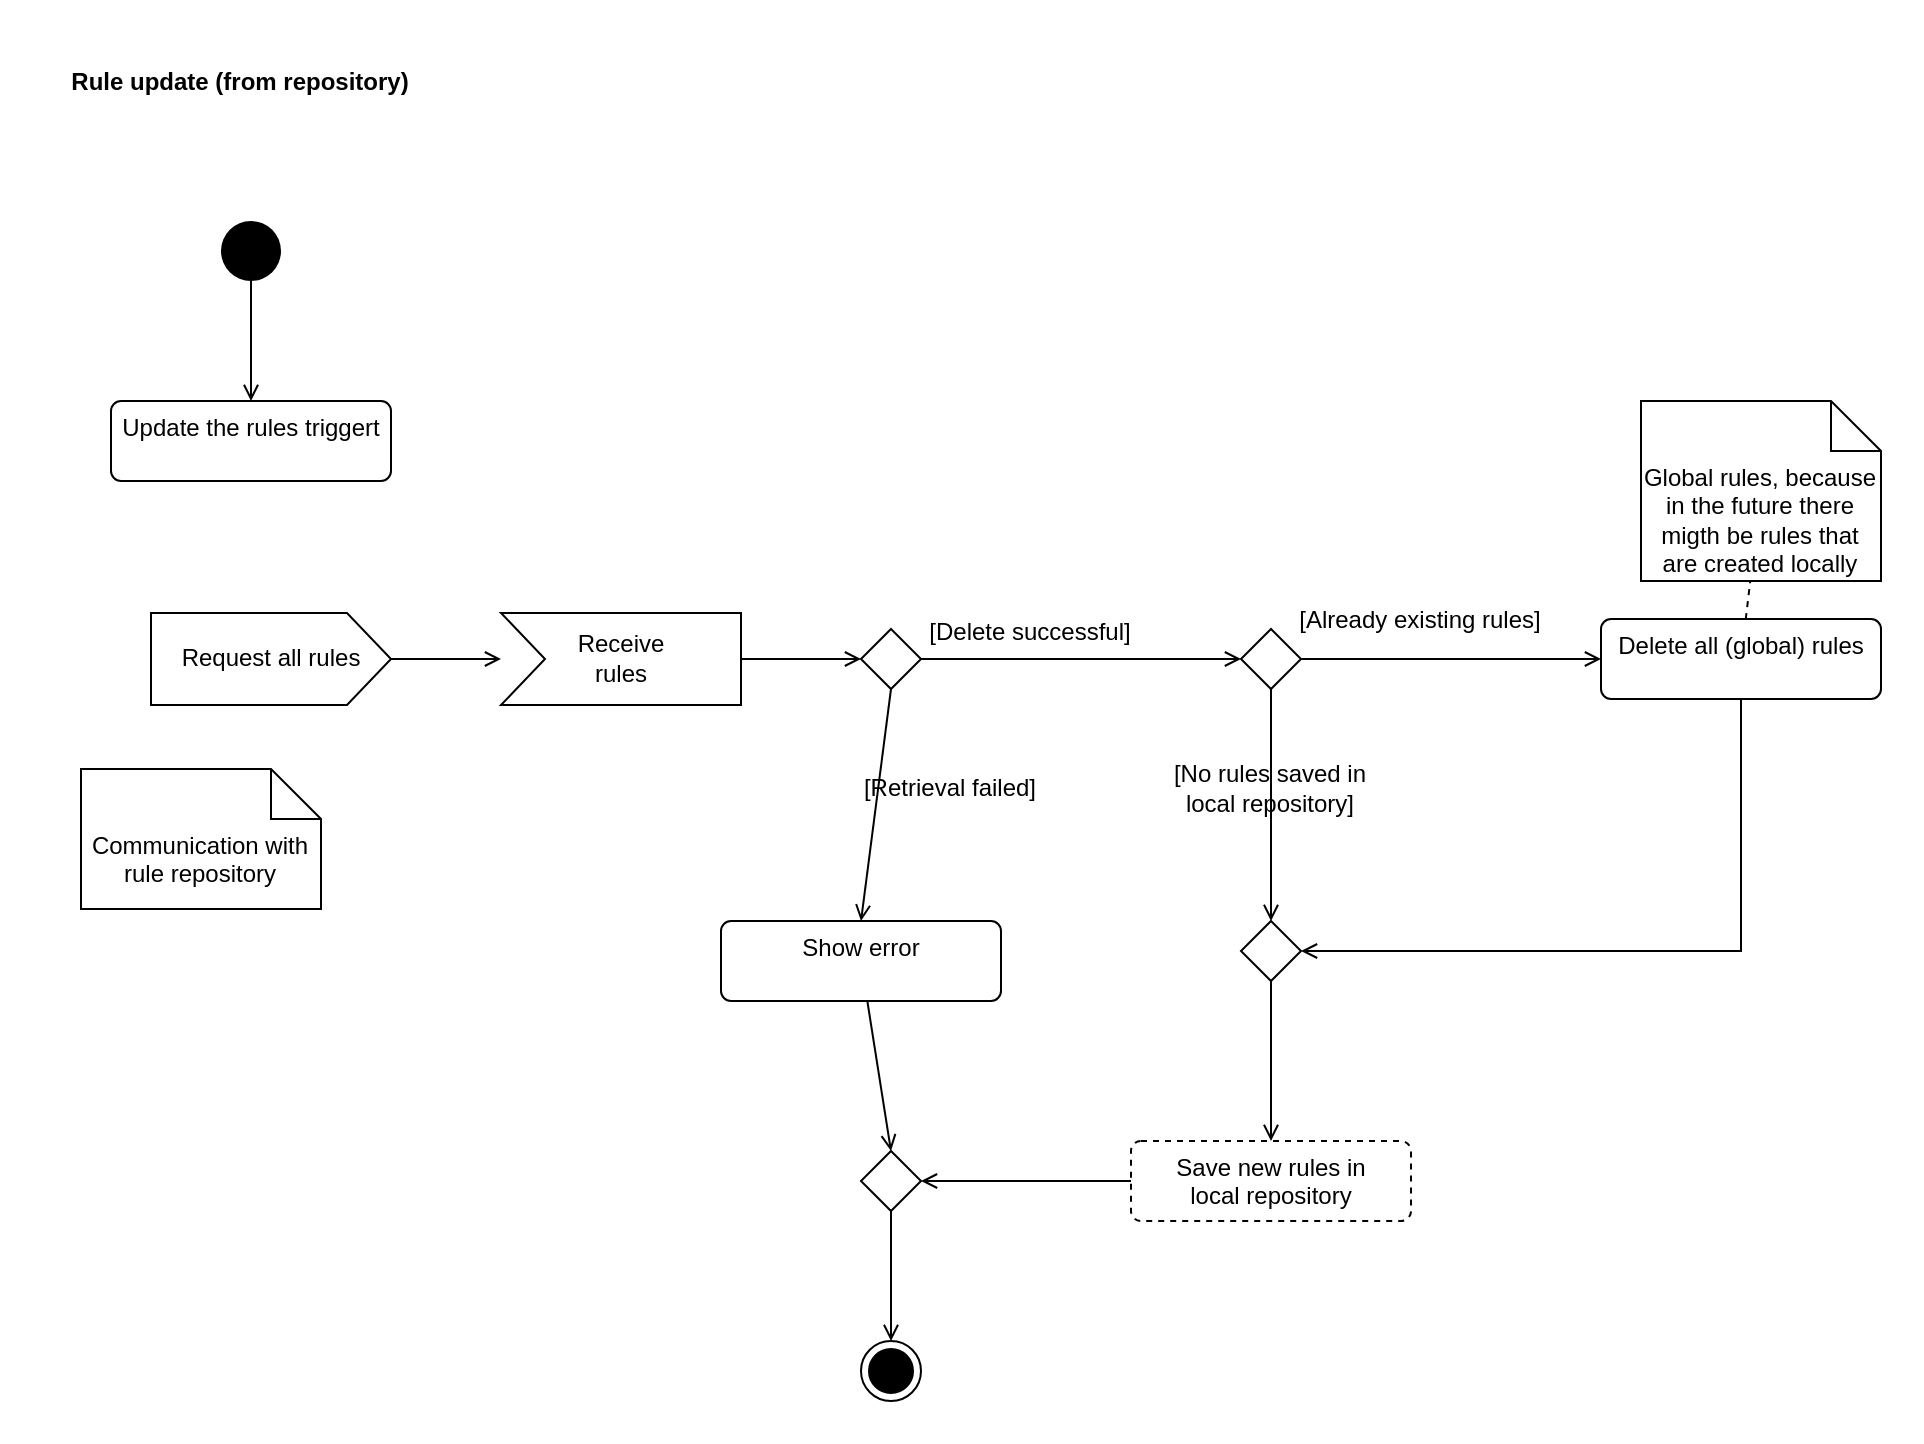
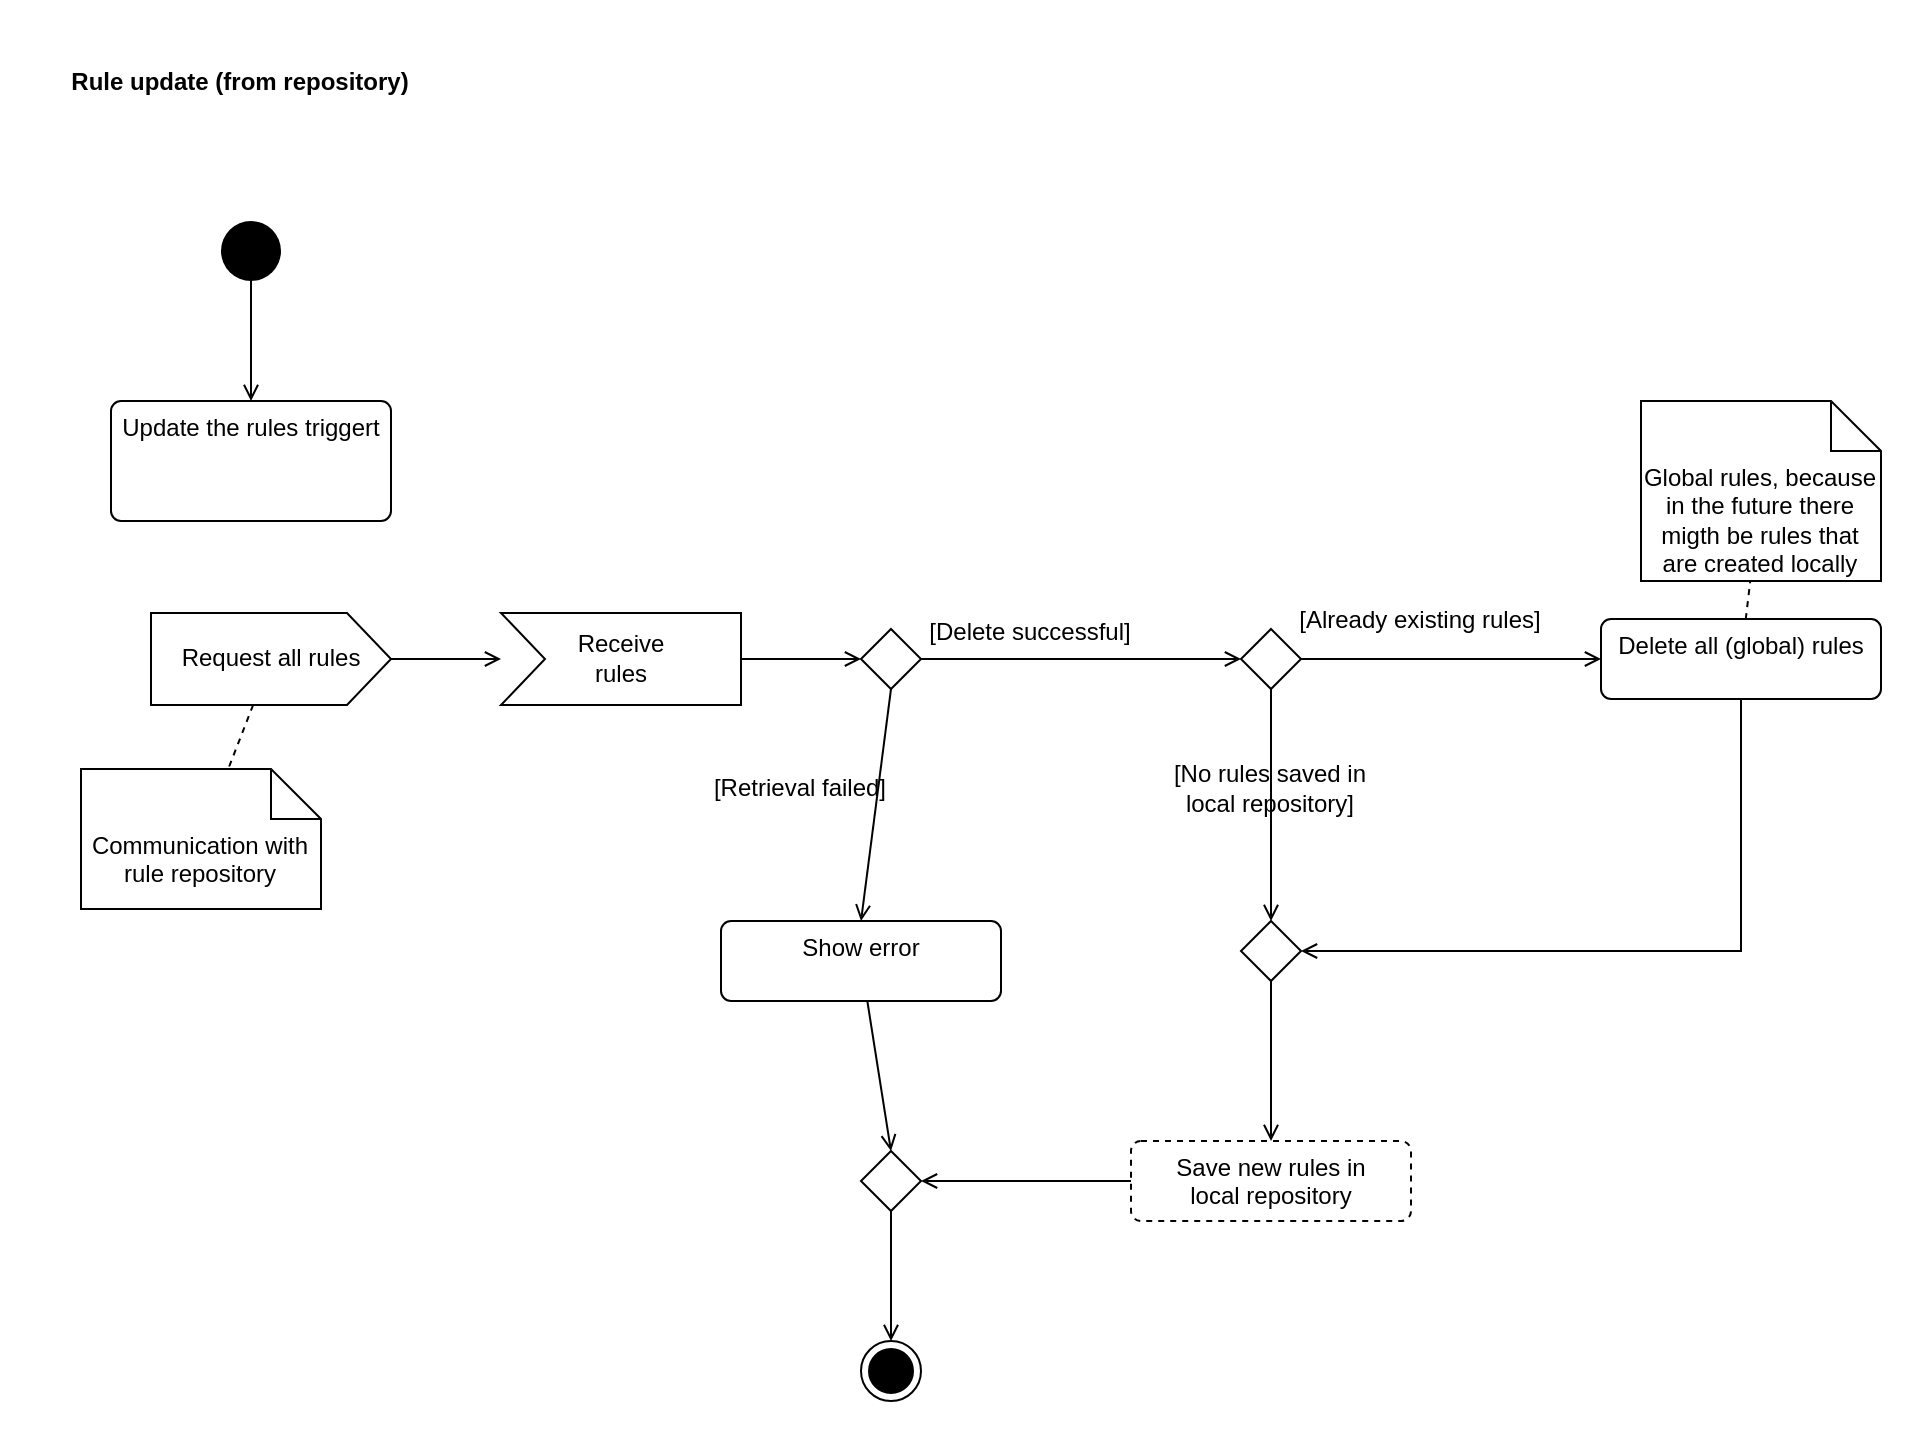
node "Update the rules triggert": size 280x80 -> 280x120
edge "Request all rules" -- "Communication with rule repository": added
node "[Retrieval failed]": moved (951, 789) -> (801, 789)
